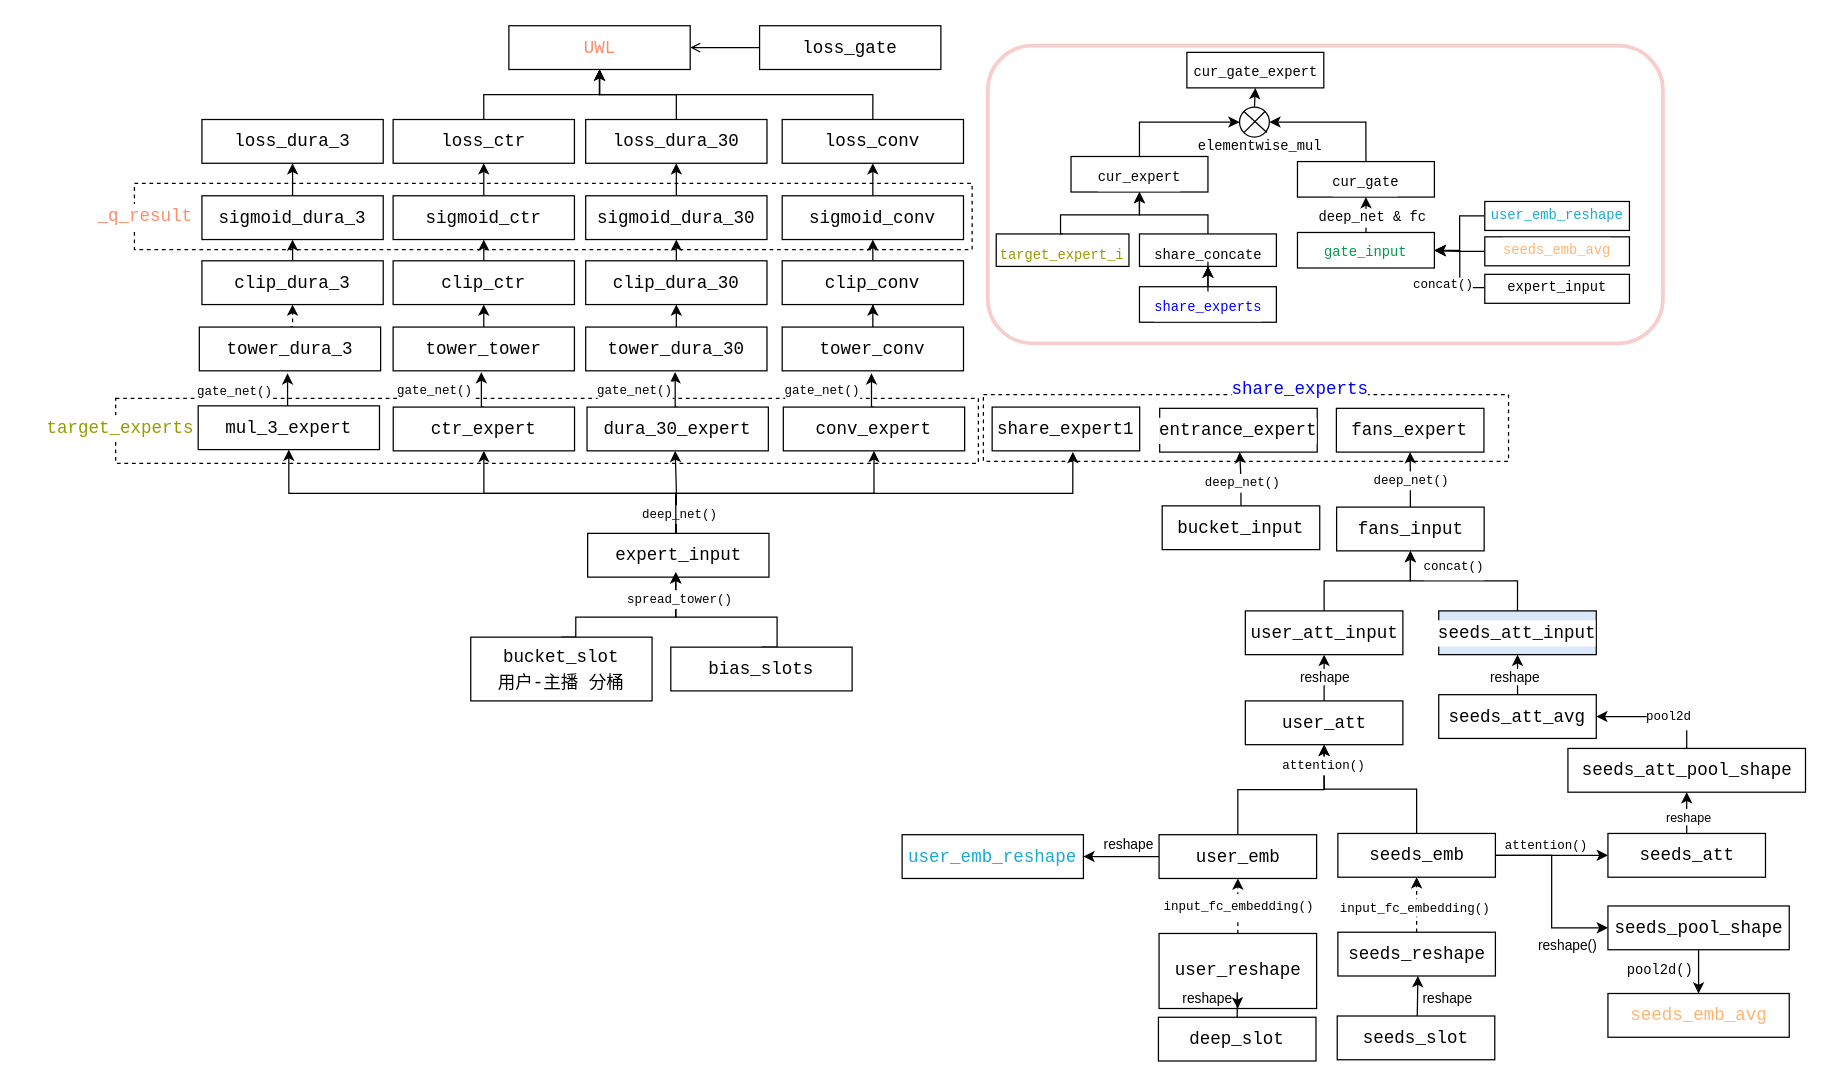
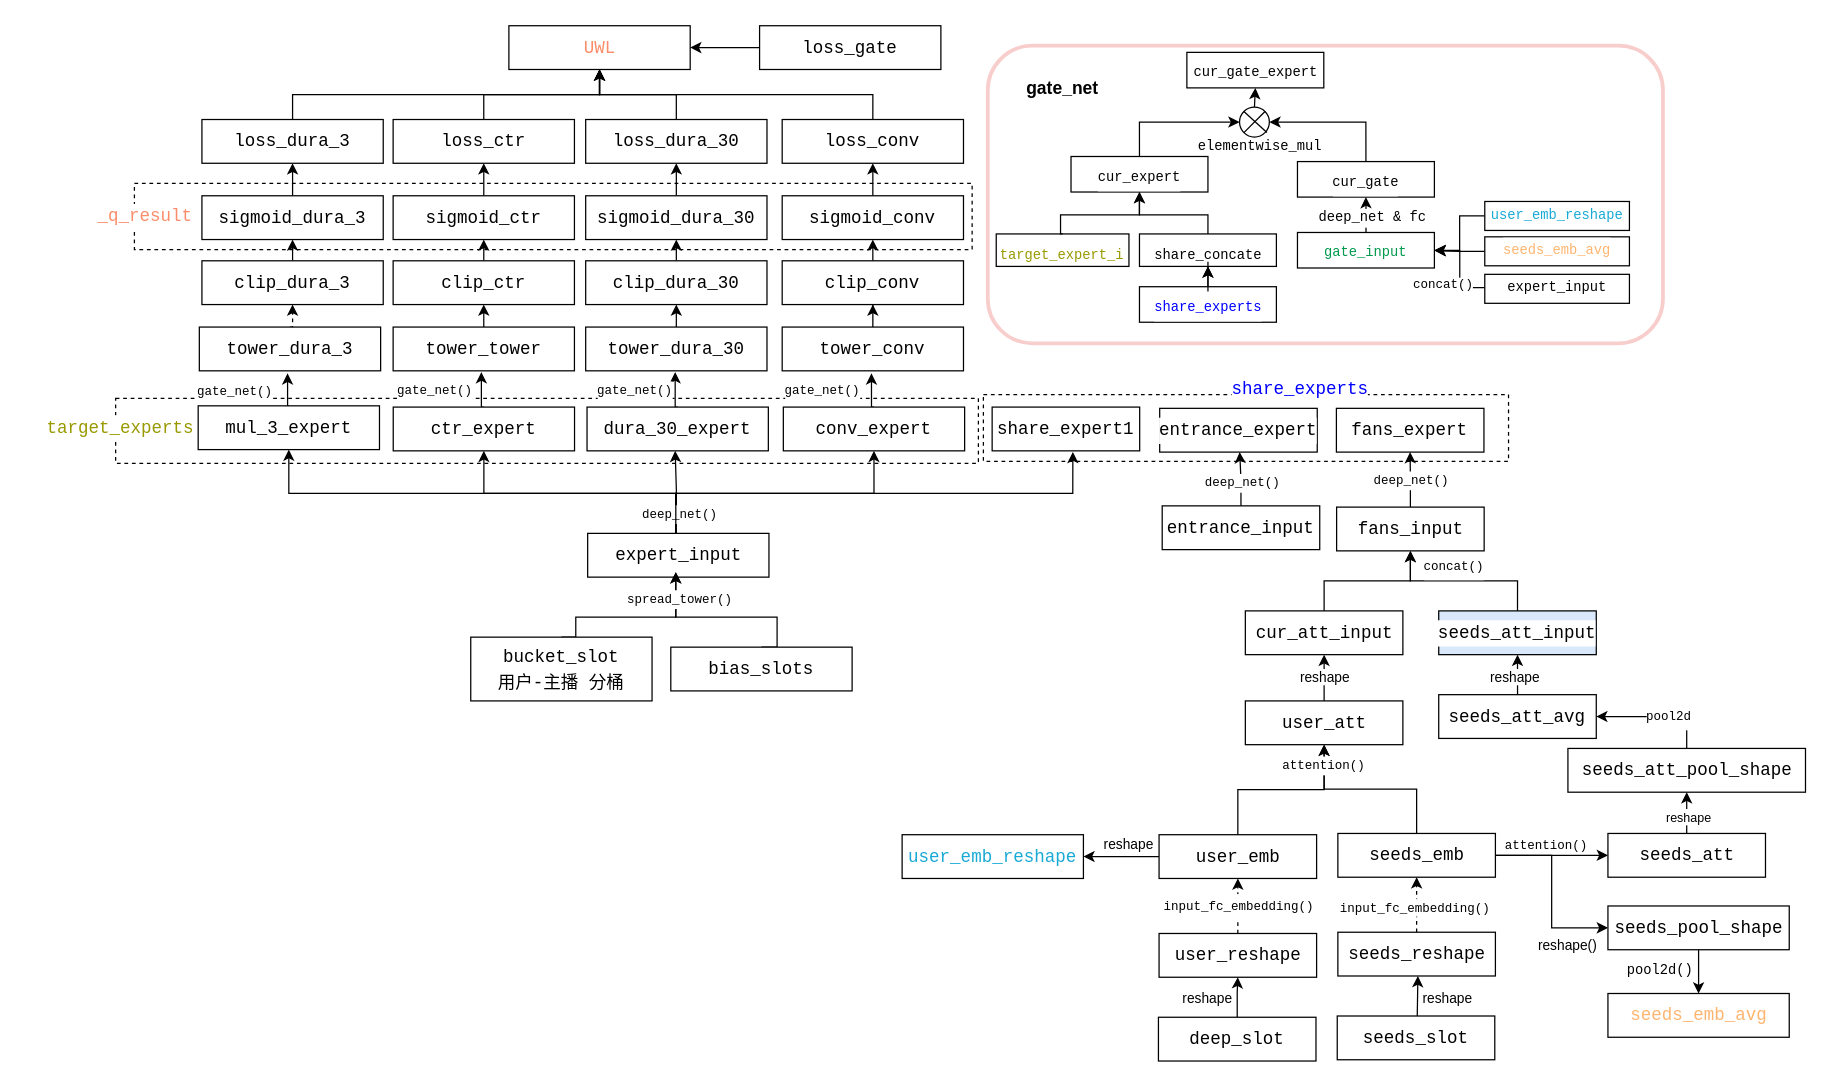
edge "loss_gate" -> "UWL": arrowhead open -> classic
node "gate_net": added
edge "loss_dura_3" -> "UWL": added
node "bucket_input": label "bucket_input" -> "entrance_input"
node "user_att_input": label "user_att_input" -> "cur_att_input"
node "user_reshape": size 158x75 -> 158x44
